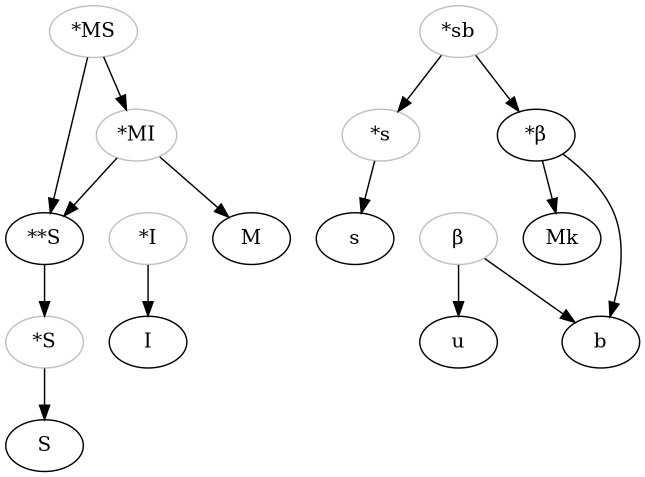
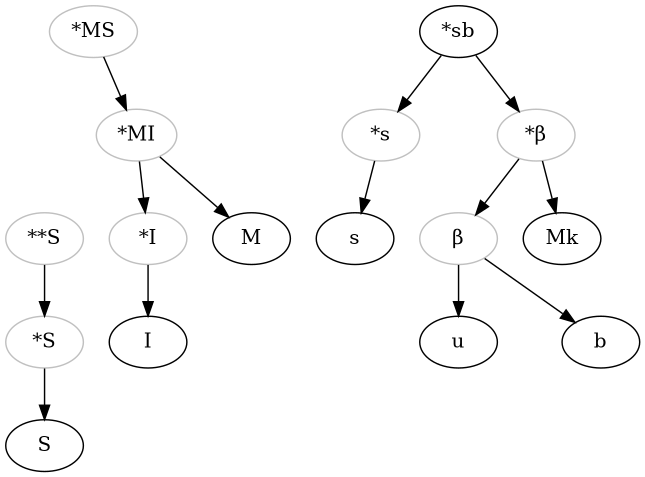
node "*sb": color grey -> black
edge "*MS" -> "**S": removed
node "*β": color black -> grey
edge "*MI" -> "**S": now "*MI" -> "*I"
edge "*β" -> "b": now "*β" -> "β"
node "**S": color black -> grey
